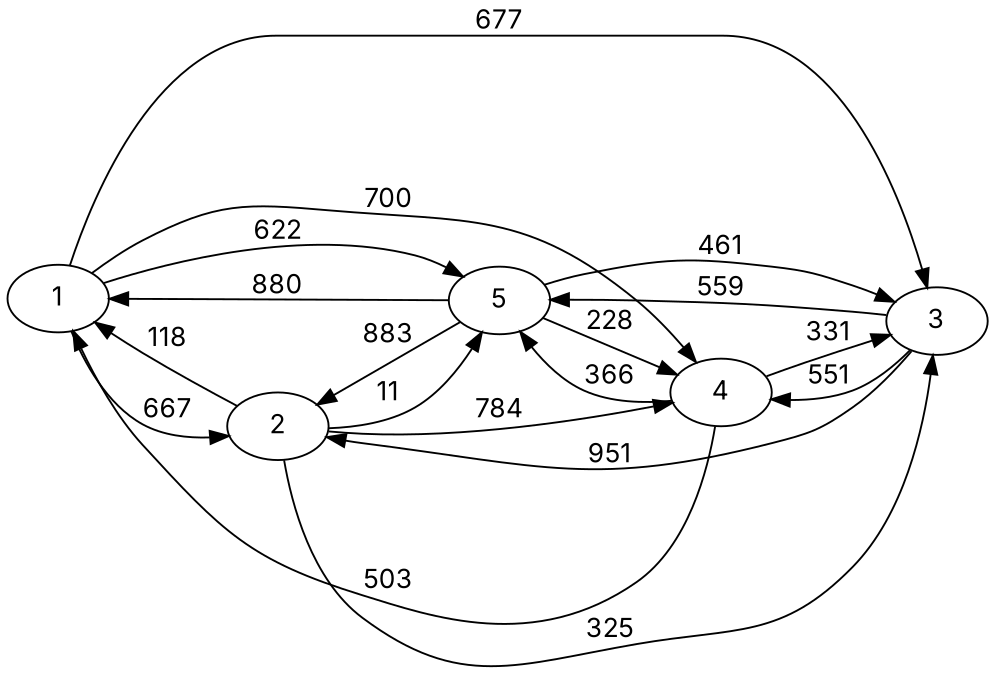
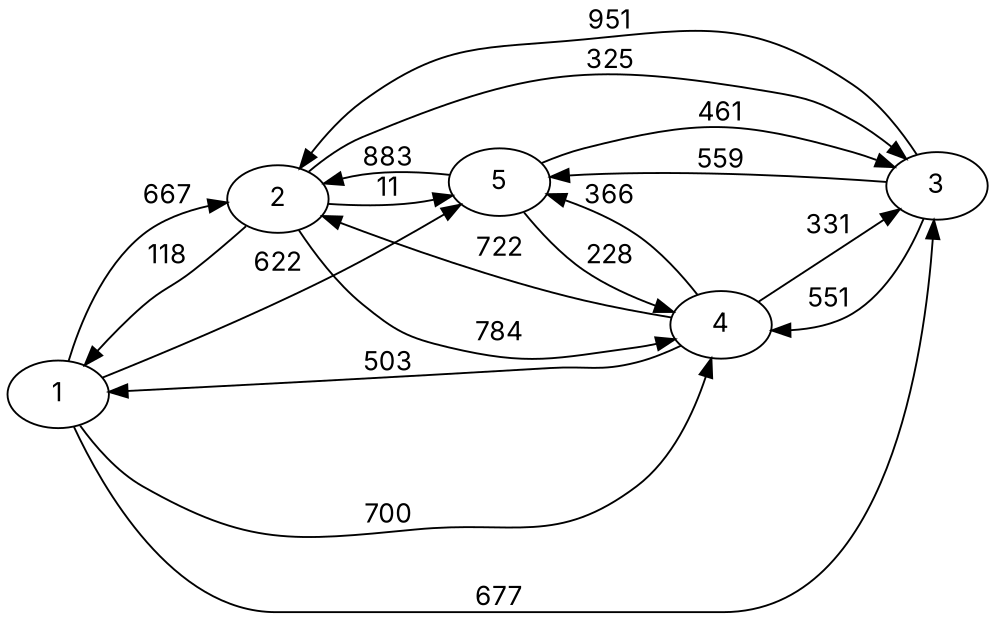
edge "4" -> "2": added, label "722"
edge "5" -> "1": removed, label "880"
